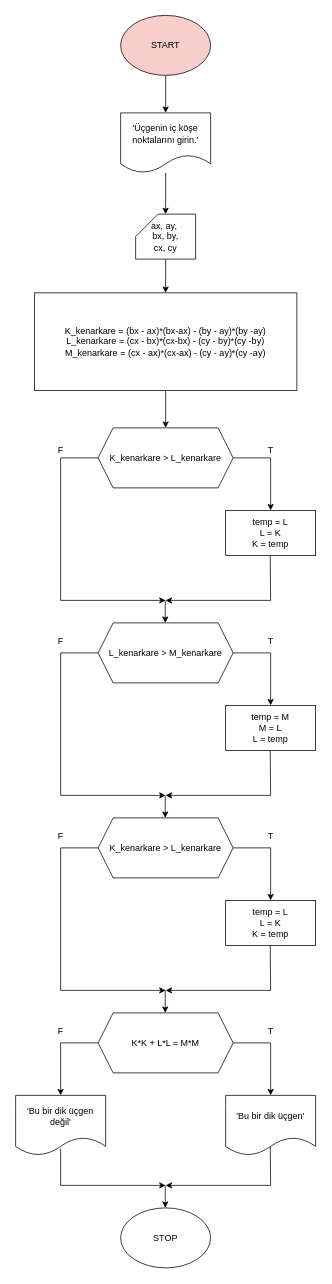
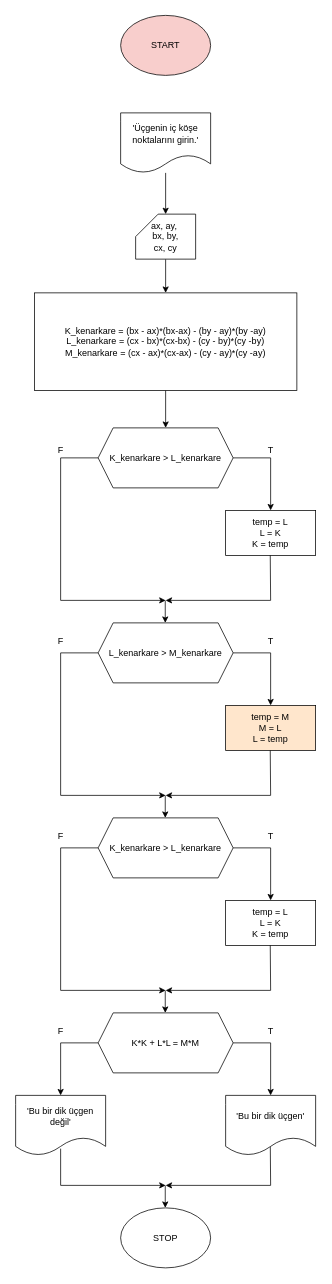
edge "START" -> "'Üçgenin iç köşe noktalarını girin.'": removed
node "temp = M M = L L = temp": fillcolor #ffffff -> #ffe6cc
